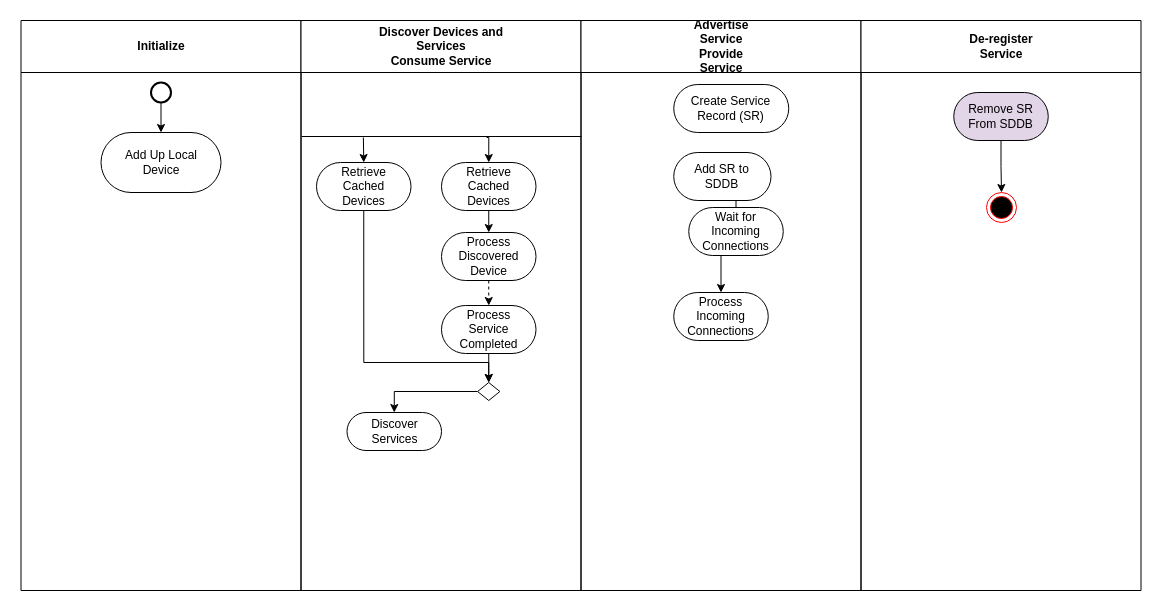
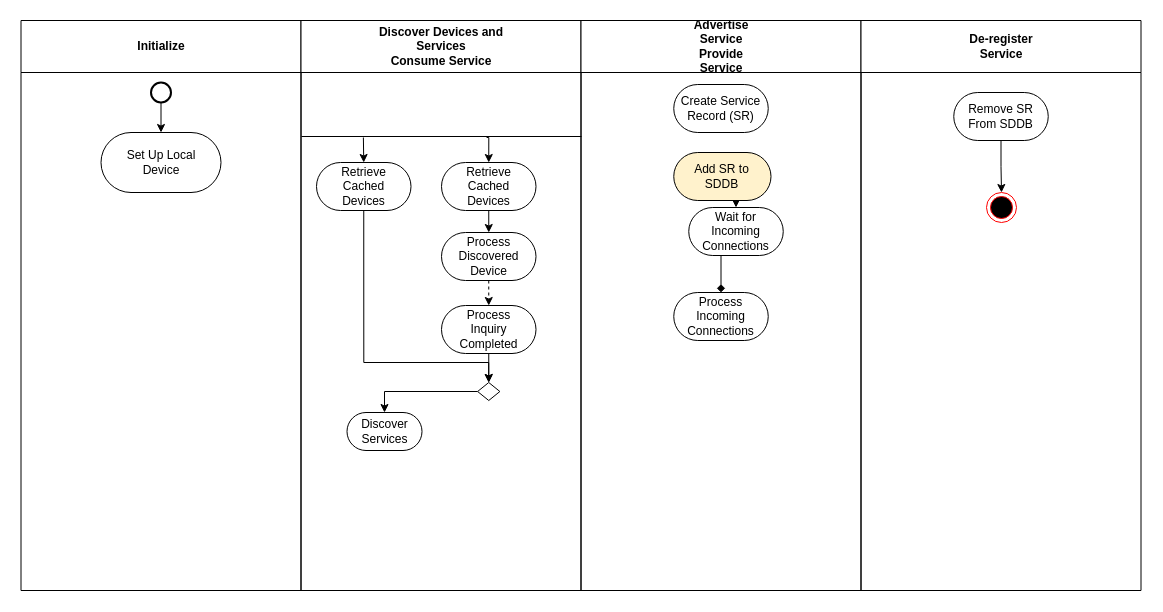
node "Create Service Record (SR)": size 115x48 -> 95x48
node "Remove SR From SDDB": fillcolor #e1d5e7 -> #ffffff
node "Add Up Local Device": label "Add Up Local Device" -> "Set Up Local Device"
node "Add SR to SDDB": fillcolor #ffffff -> #fff2cc
edge "Add SR to SDDB" -- "Wait for Incoming Connections": arrowhead none -> classic
edge "Wait for Incoming Connections" -> "Process Incoming Connections": arrowhead classic -> diamond
node "Process Service Completed": label "Process Service Completed" -> "Process Inquiry Completed"
node "Discover Services": size 95x38 -> 75x38
